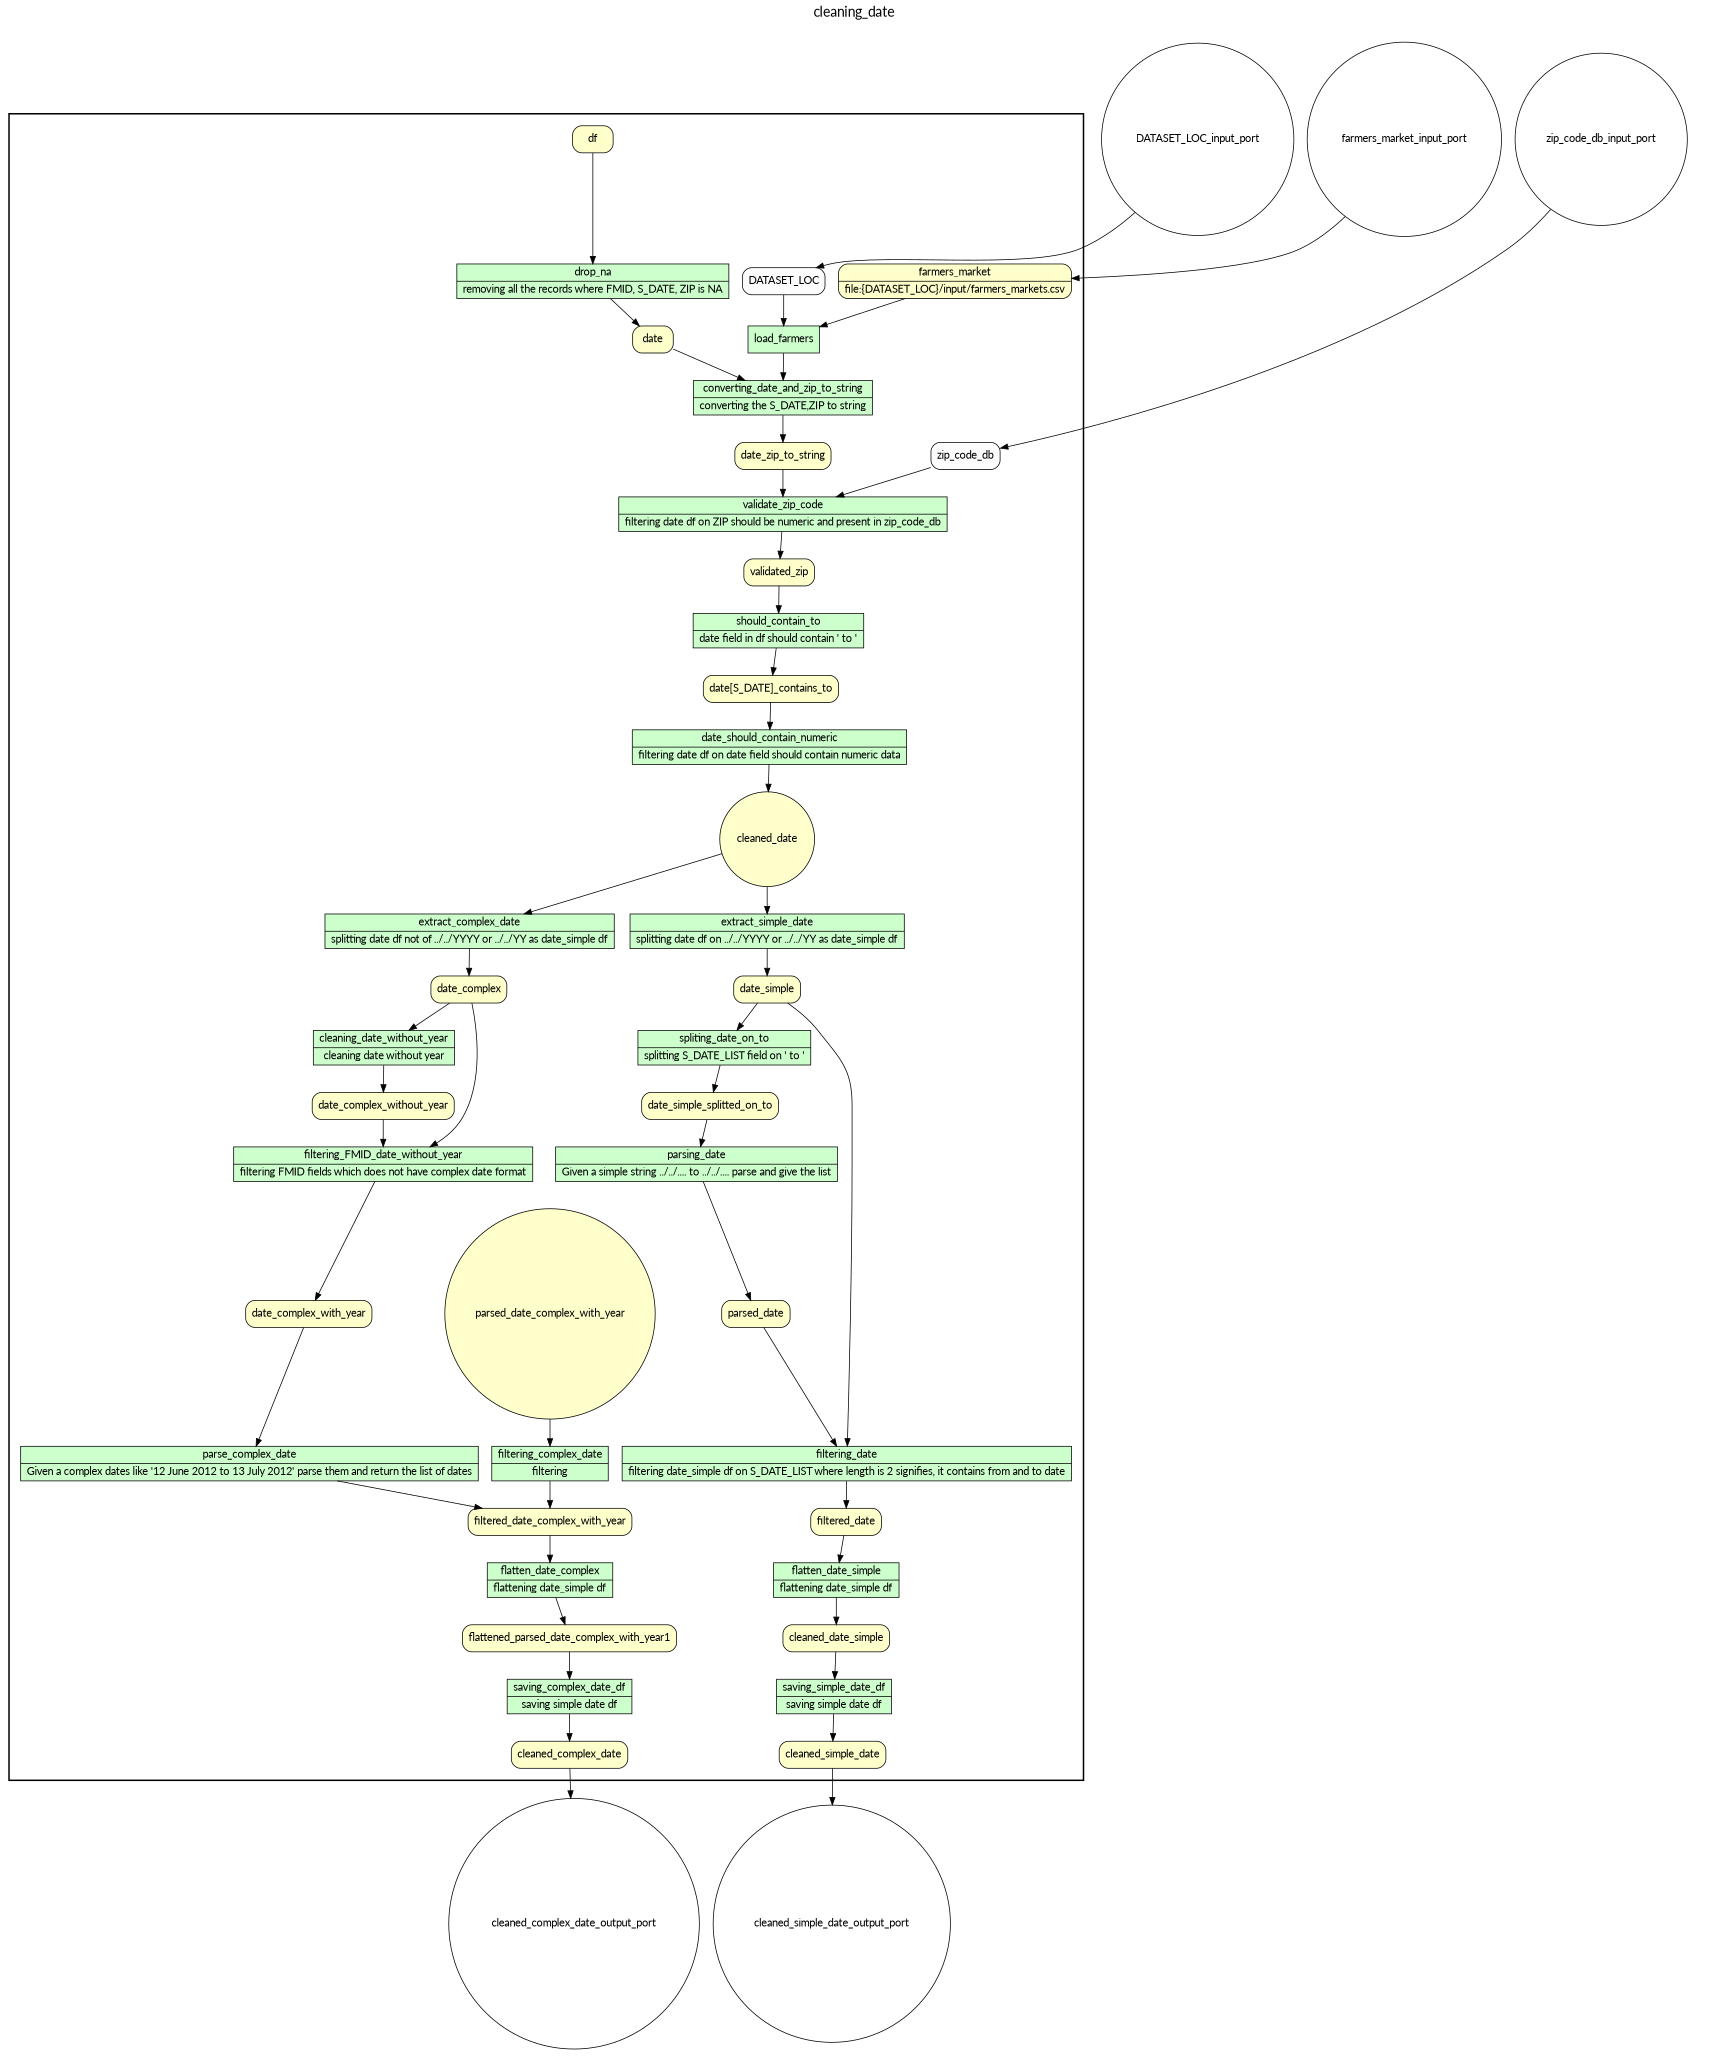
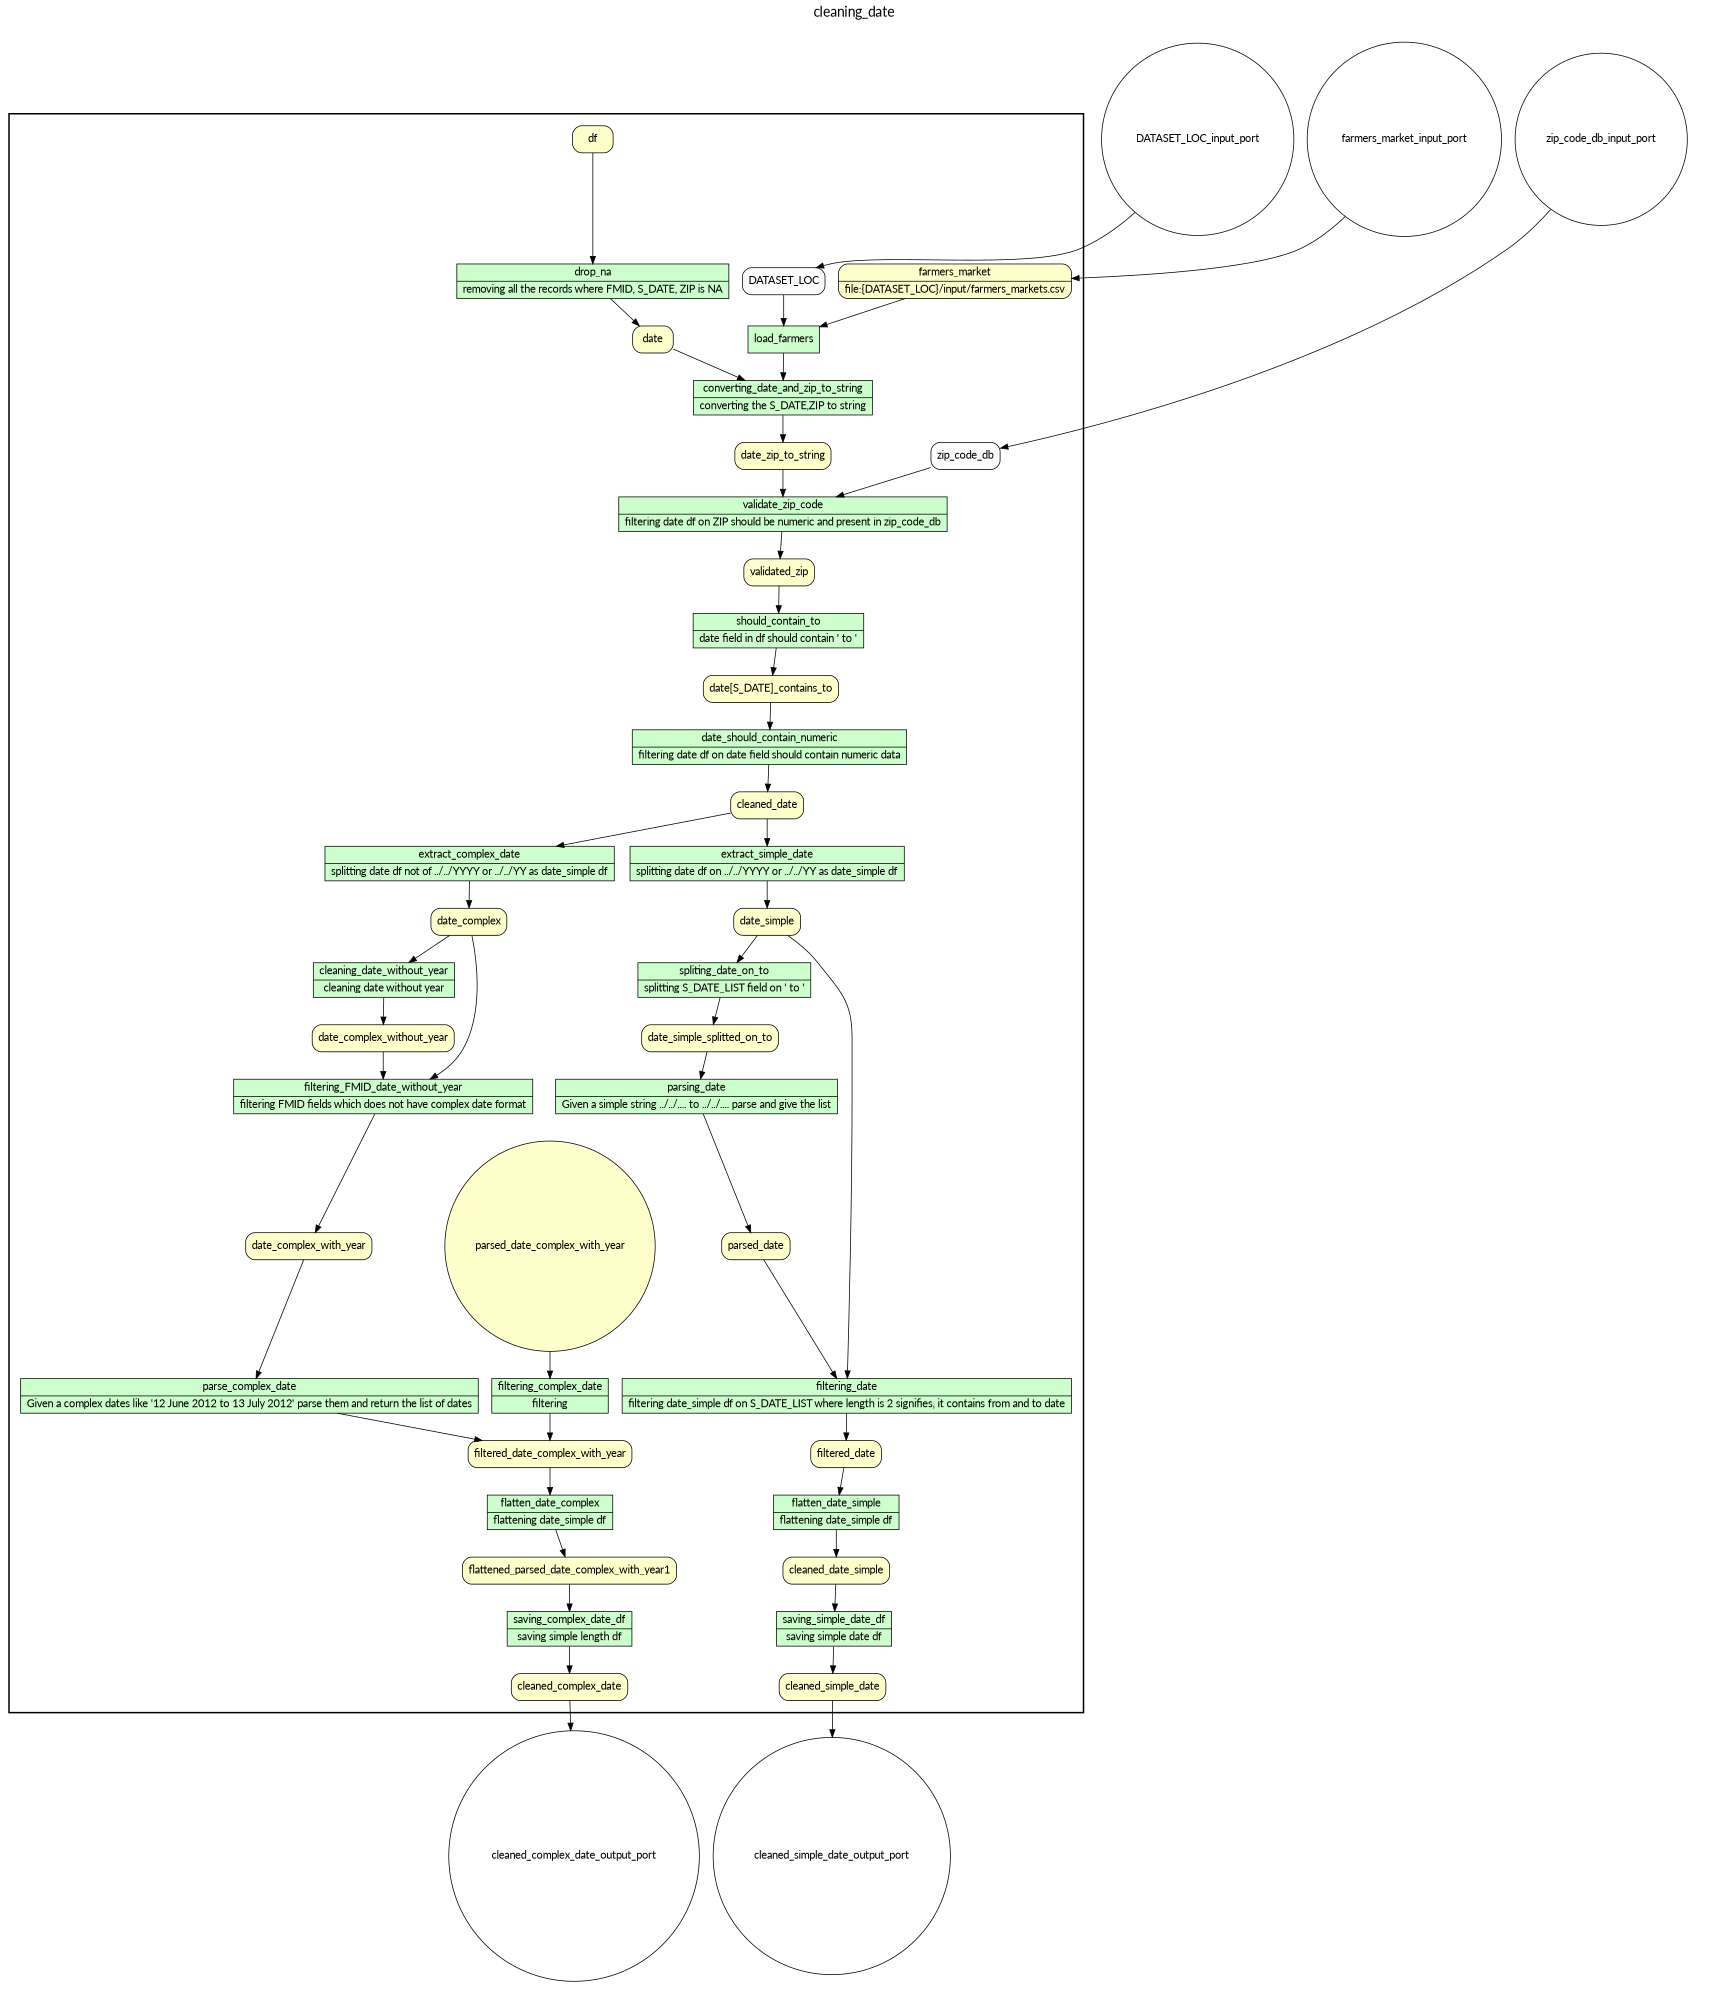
node "cleaned_date": shape circle -> box
node "saving_complex_date_df": text "saving simple date df" -> "saving simple length df"
